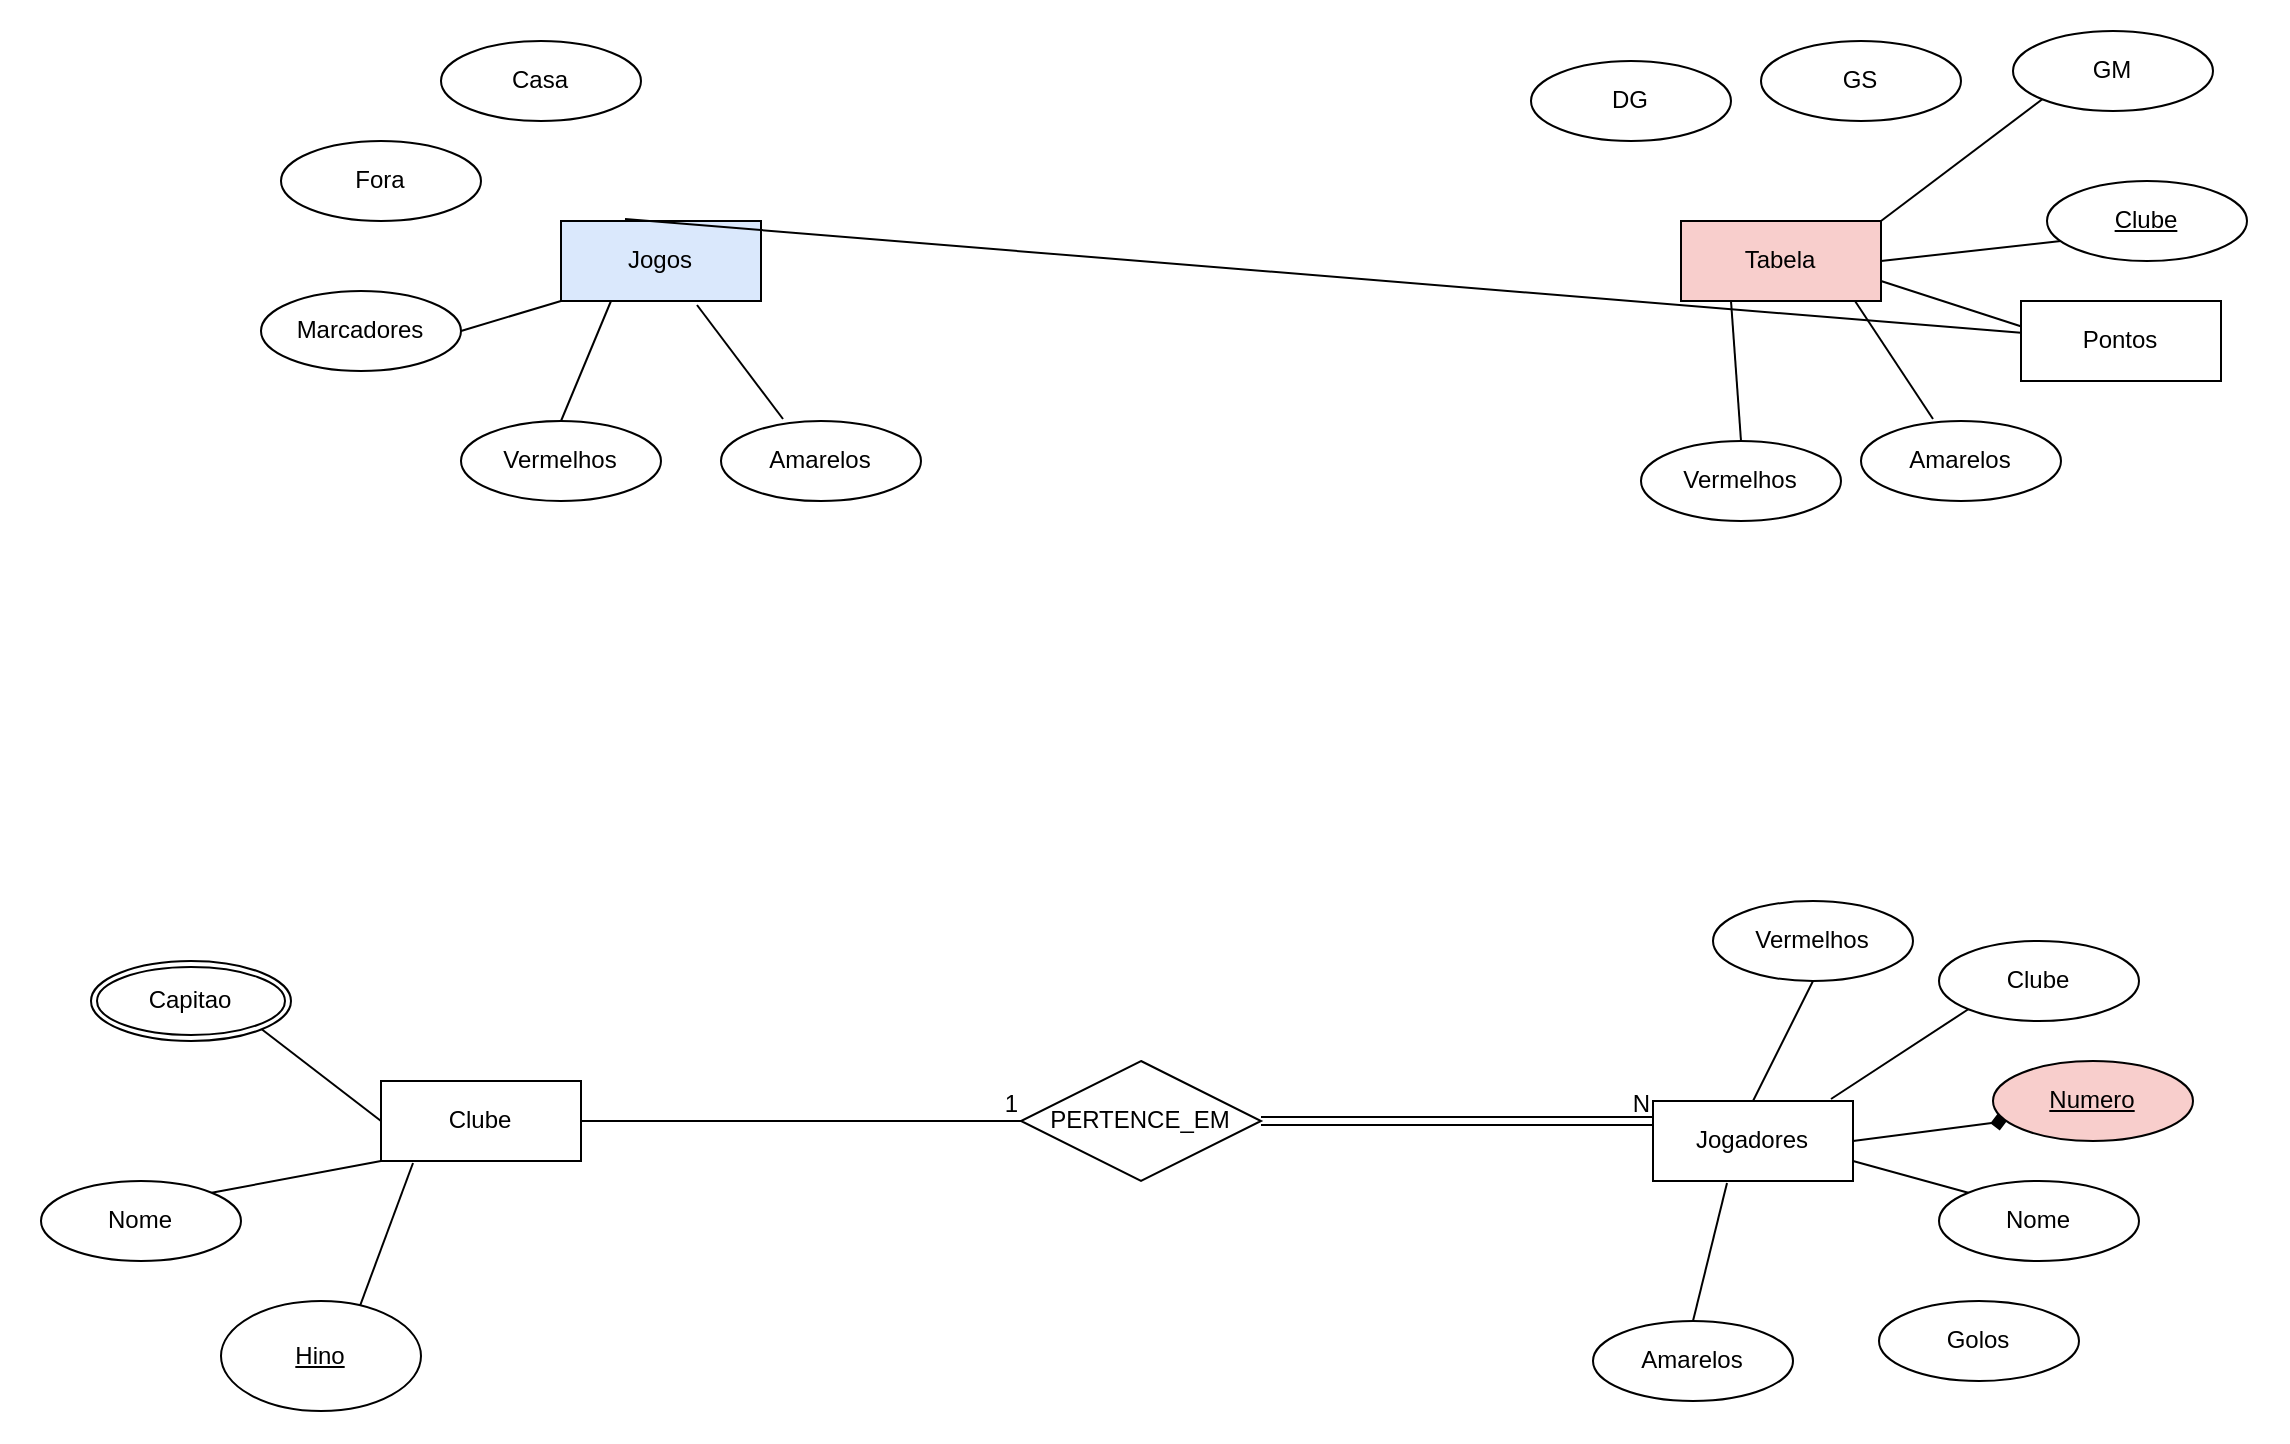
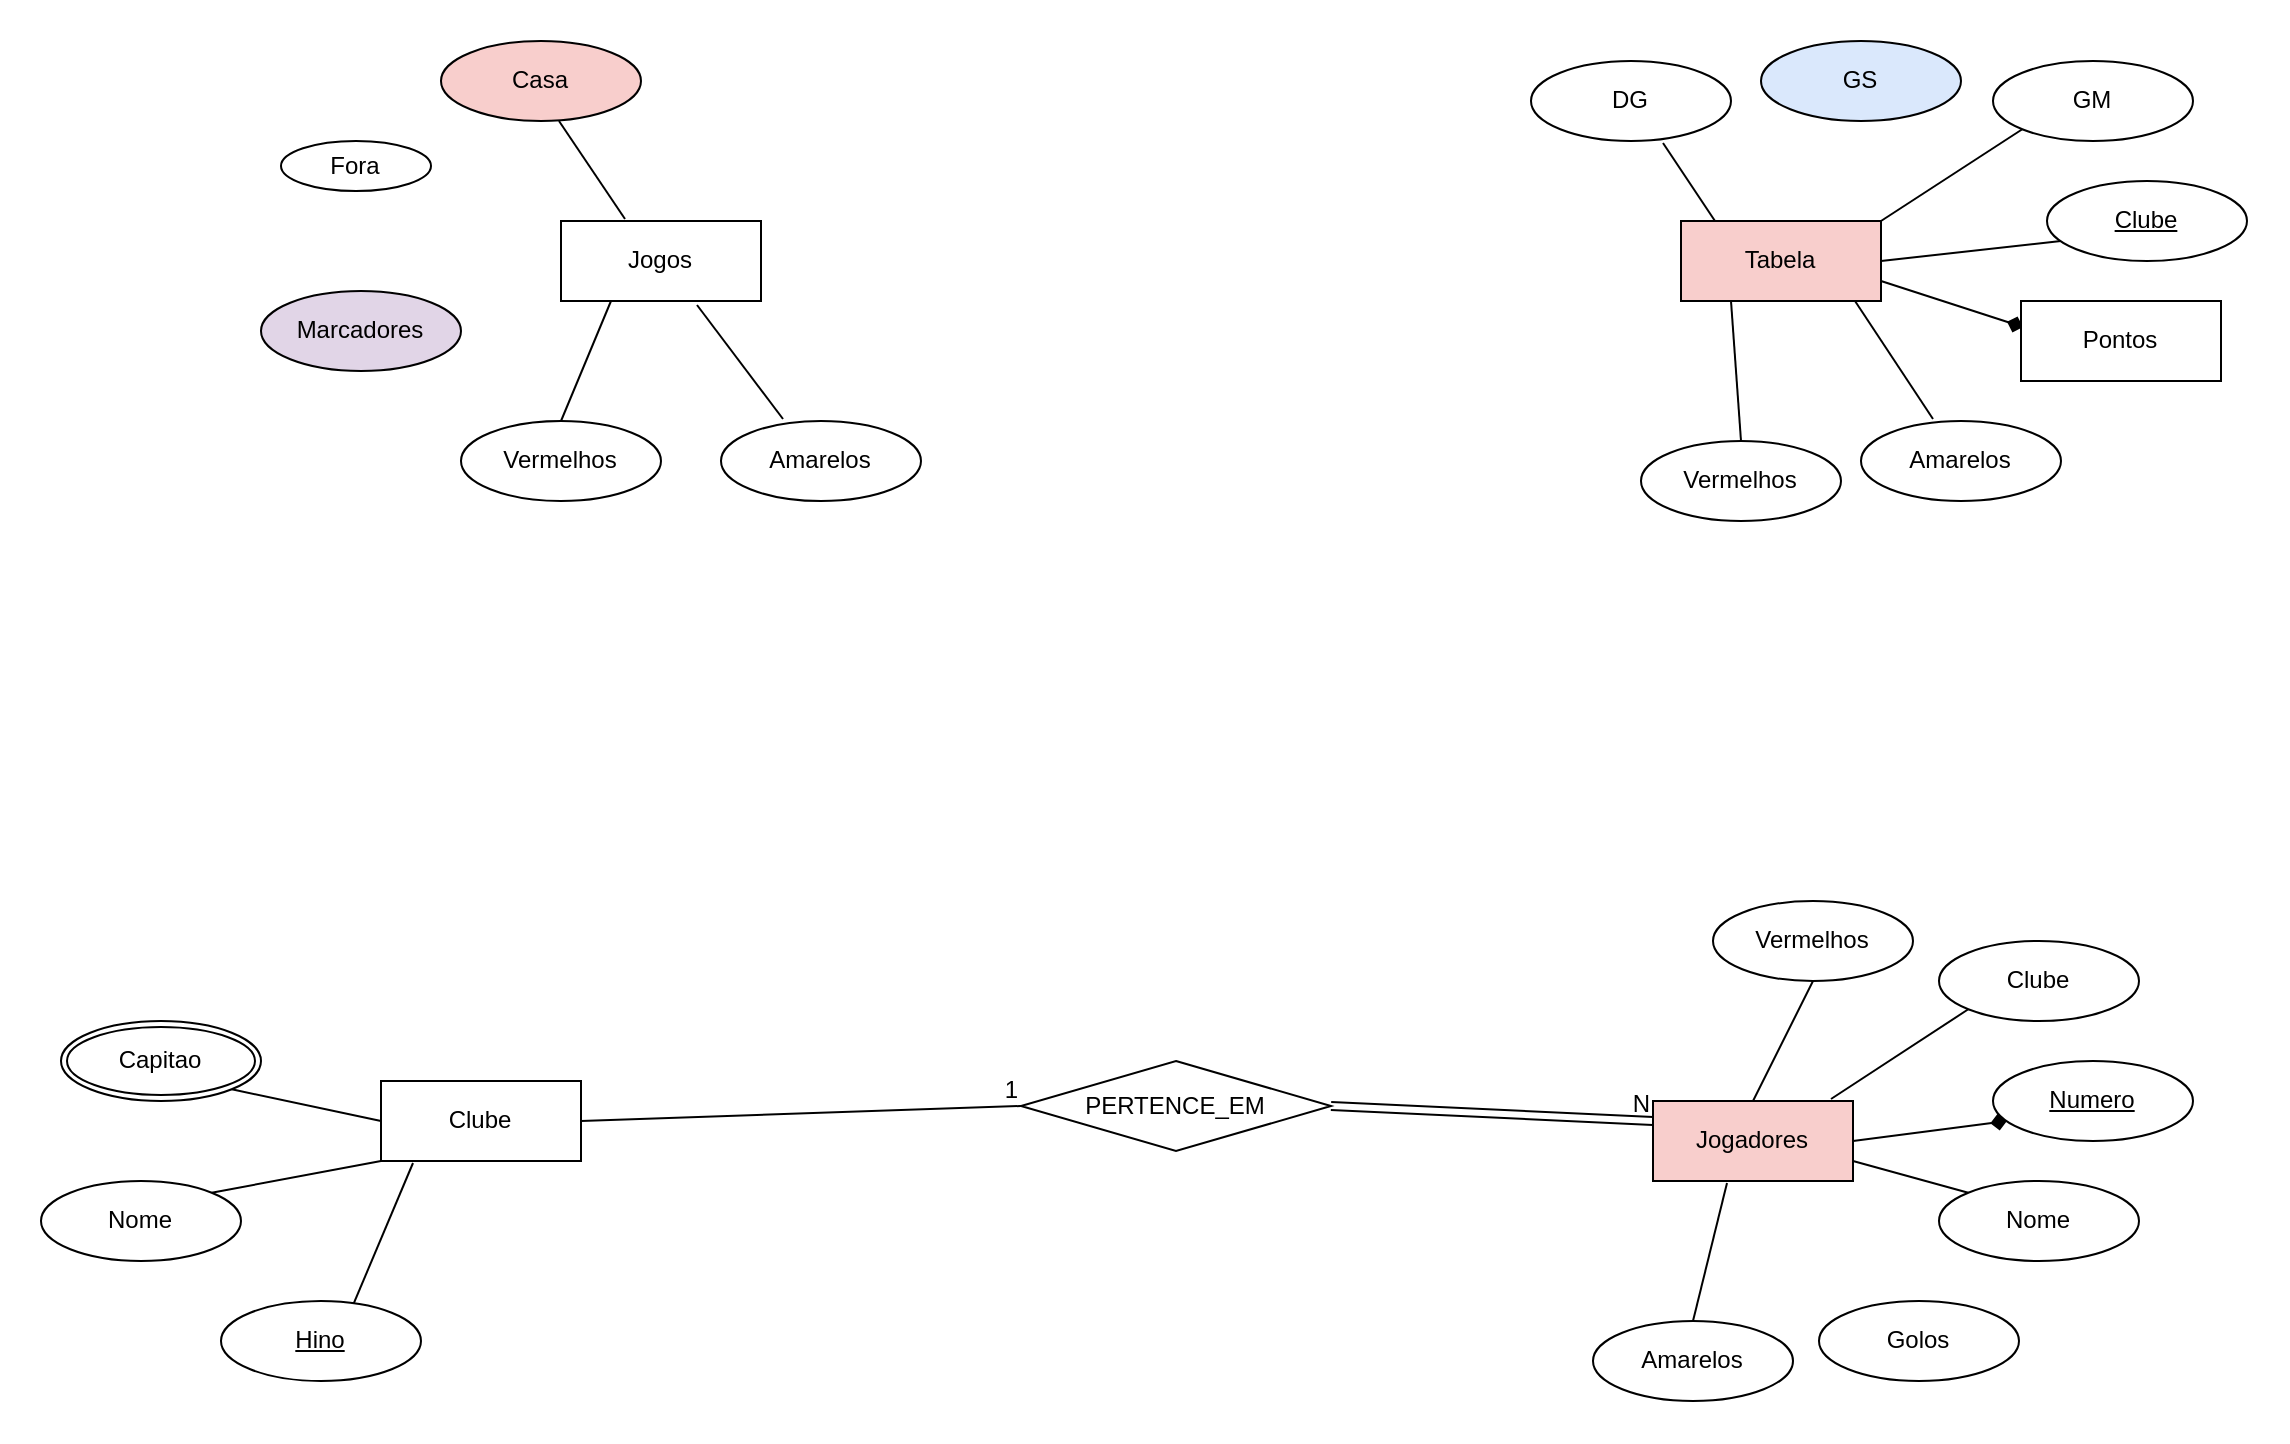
node "GM": moved (2113, 71) -> (2093, 101)
node "Casa": fillcolor #ffffff -> #f8cecc
node "GS": fillcolor #ffffff -> #dae8fc
node "Fora": size 200x80 -> 150x50
edge "DG" -- "Tabela": added
node "Jogos": fillcolor #dae8fc -> #ffffff
edge "Jogos" -- "Pontos": now "Jogos" -- "Casa"
edge "Jogos" -- "Marcadores": removed
edge "Tabela" -- "Pontos": arrowhead none -> diamond
node "Marcadores": fillcolor #ffffff -> #e1d5e7
node "Capitao": moved (191, 1001) -> (161, 1061)
node "Numero": fillcolor #f8cecc -> #ffffff
node "PERTENCE_EM": size 240x120 -> 310x90
node "Jogadores": fillcolor #ffffff -> #f8cecc
node "Golos": moved (1979, 1341) -> (1919, 1341)
node "Hino": size 200x110 -> 200x80
